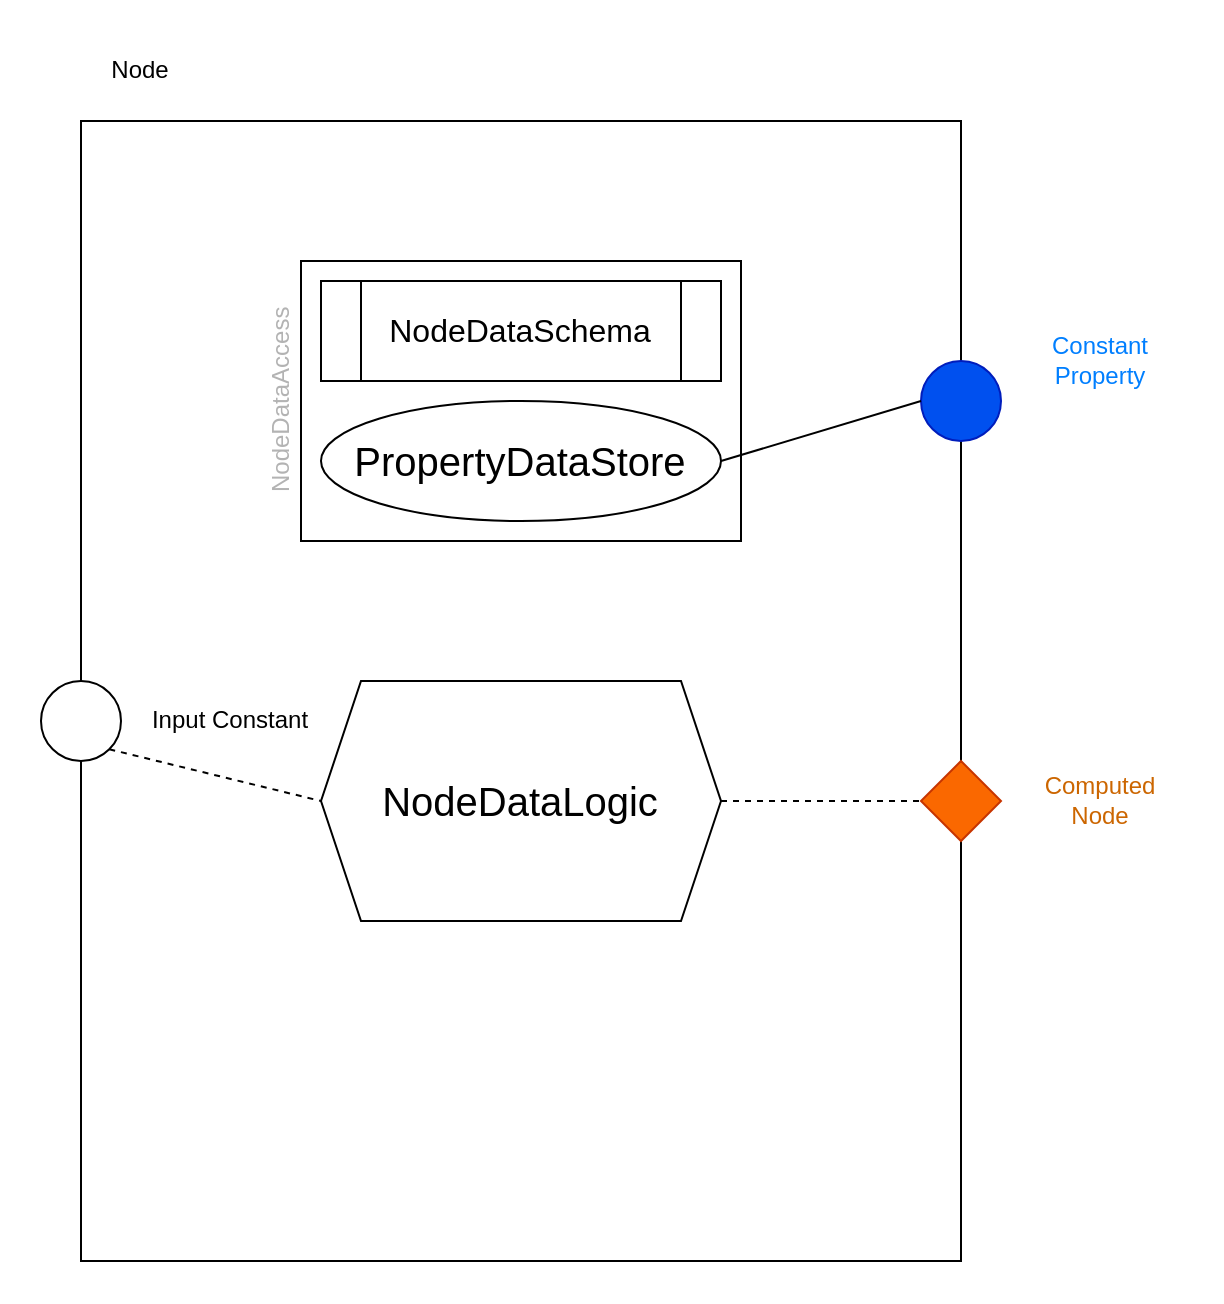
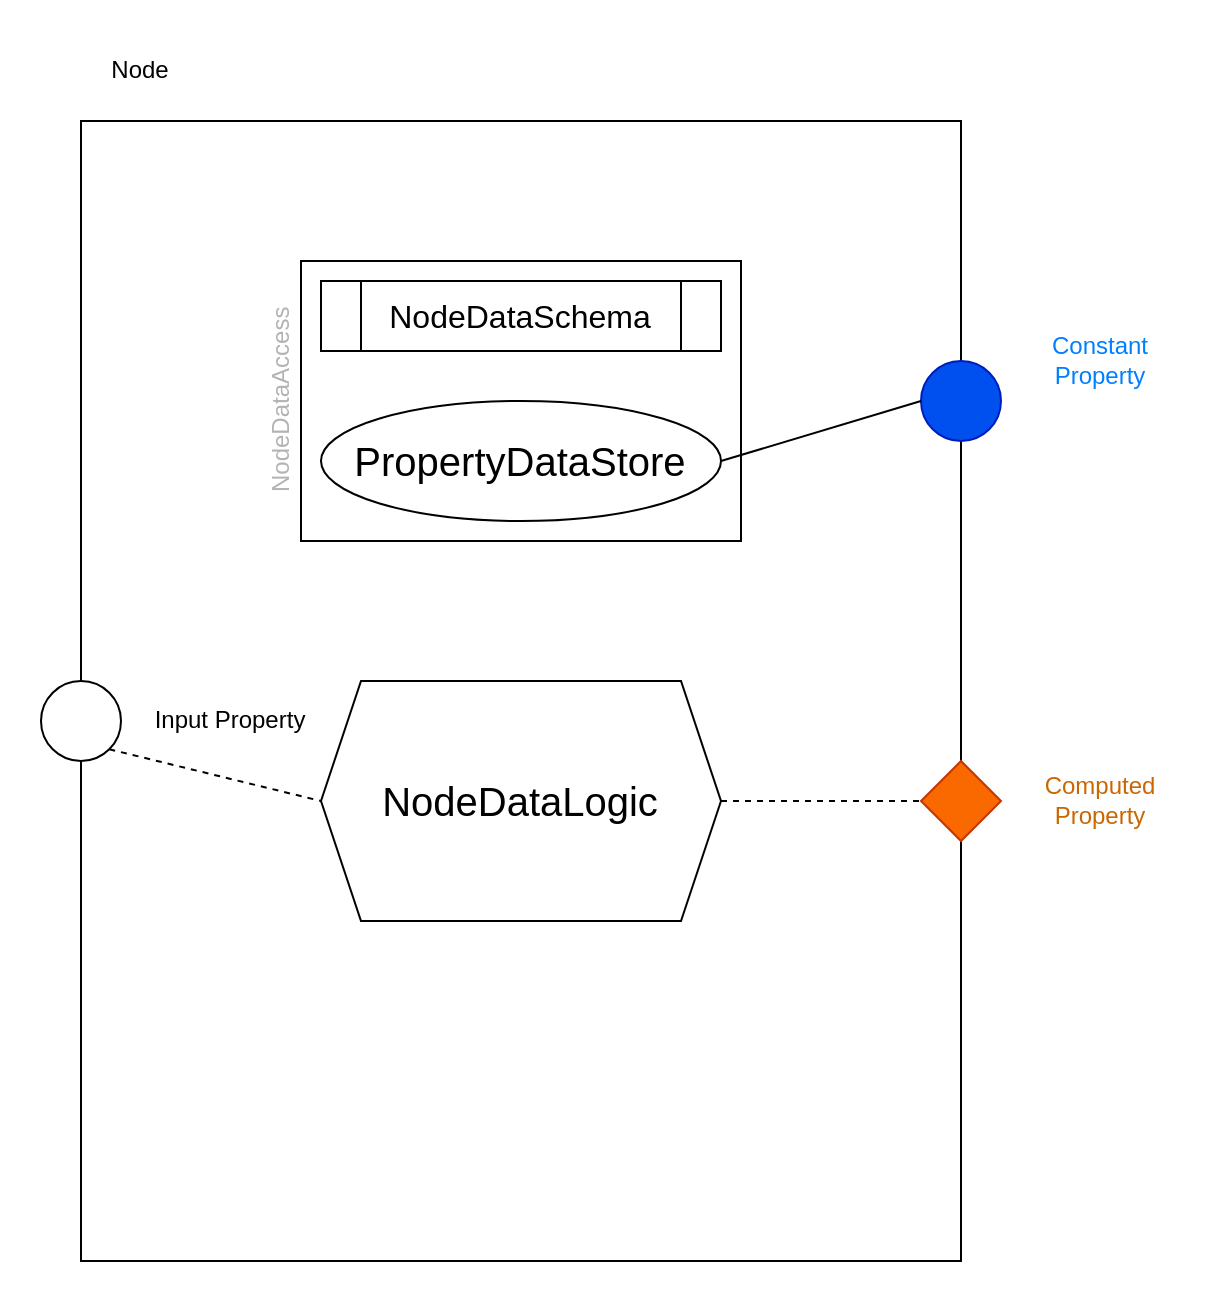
node "NodeDataSchema": size 400x100 -> 400x70
node "Input Constant": label "Input Constant" -> "Input Property"
node "Computed Node": label "Computed Node" -> "Computed Property"
